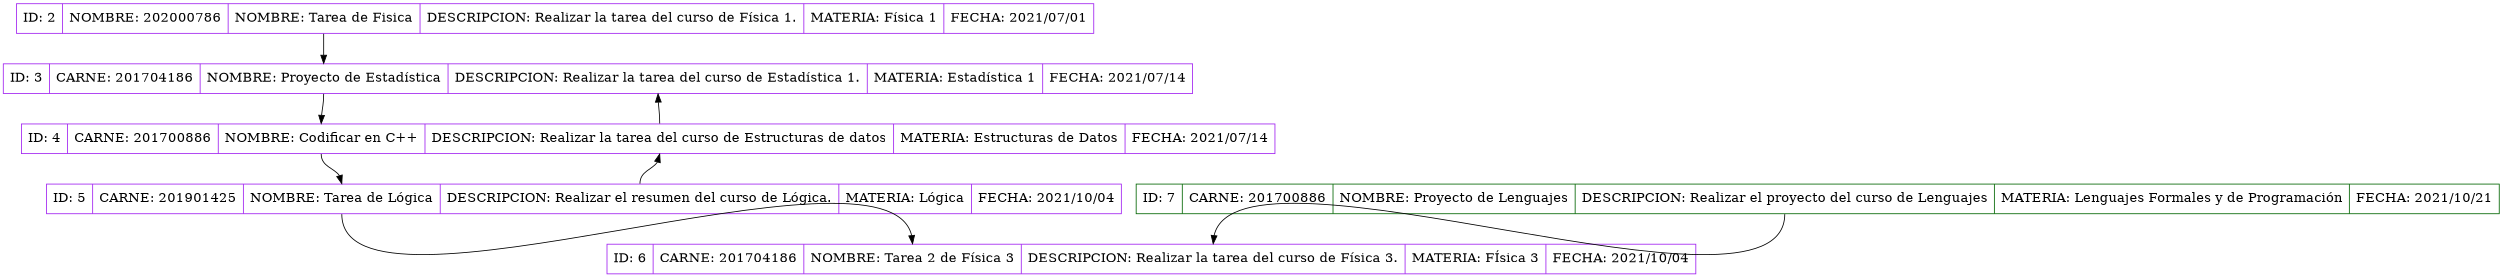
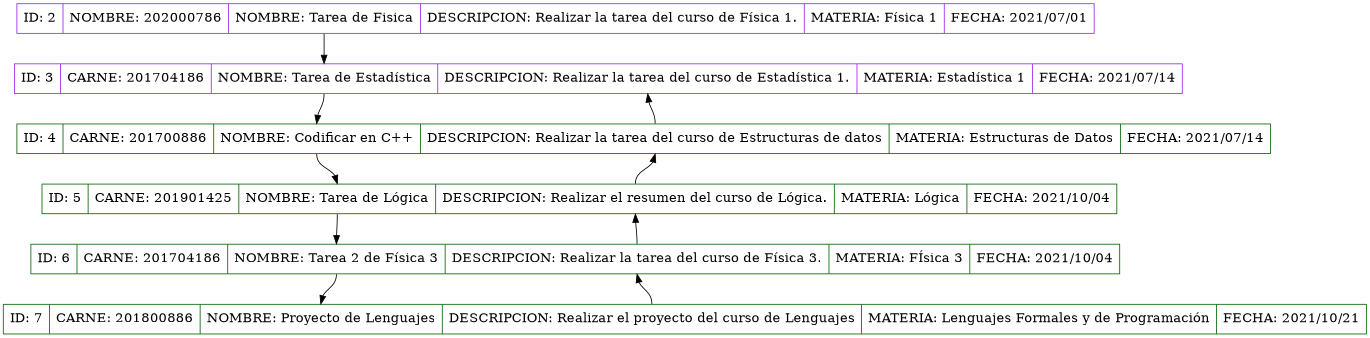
node "ID: 3": text "NOMBRE: Proyecto de Estadística" -> "NOMBRE: Tarea de Estadística"
node "ID: 4": color purple -> darkgreen
node "ID: 7": text "CARNE: 201700886" -> "CARNE: 201800886"
node "ID: 5": color purple -> darkgreen
edge "ID: 6" -> "ID: 5": added
node "ID: 6": color purple -> darkgreen
edge "ID: 6" -> "ID: 7": added
